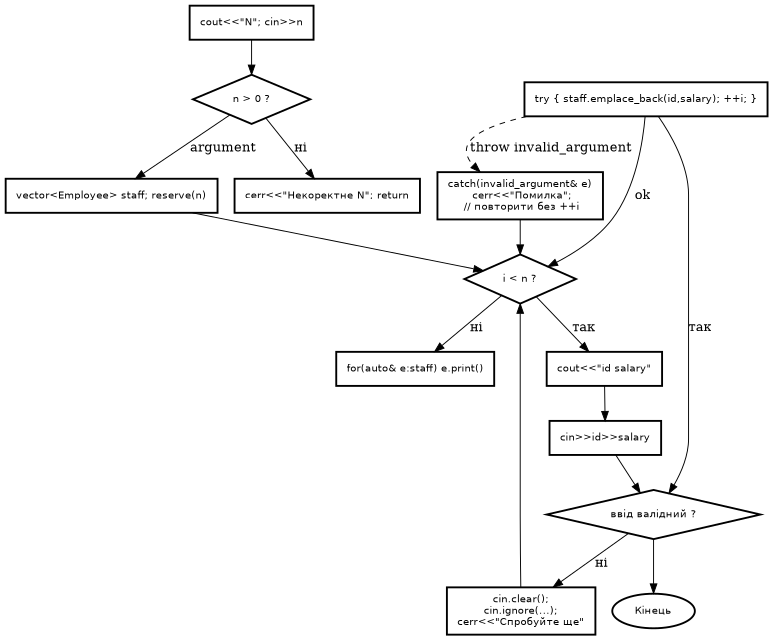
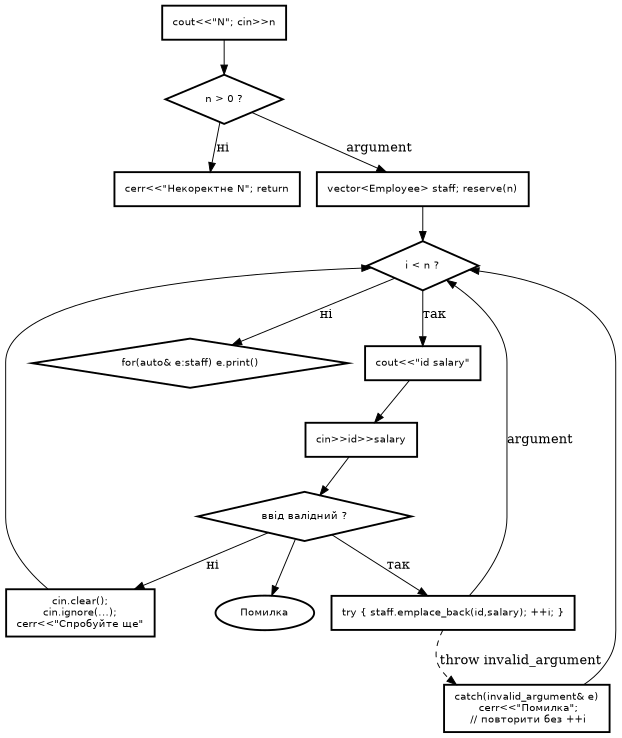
edge "try { staff.emplace_back(id,salary); ++i; }" -> "i < n ?": label "ok" -> "argument"
edge "try { staff.emplace_back(id,salary); ++i; }" -> "ввід валідний ?": reversed
node "for(auto& e:staff) e.print()": shape box -> diamond
node "Кінець": label "Кінець" -> "Помилка"
